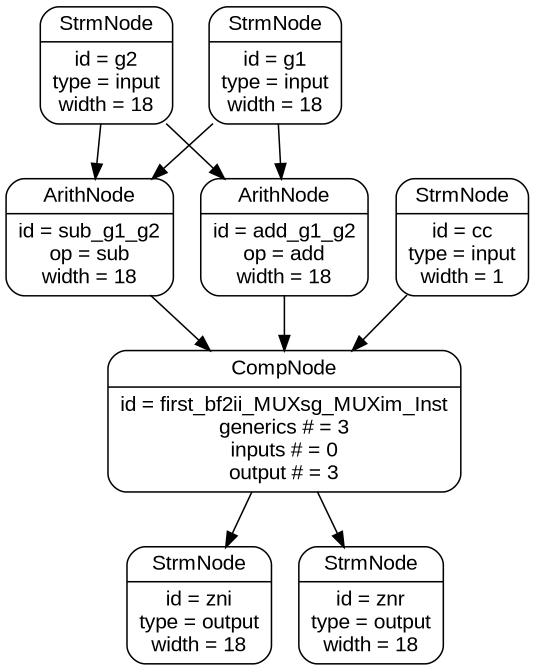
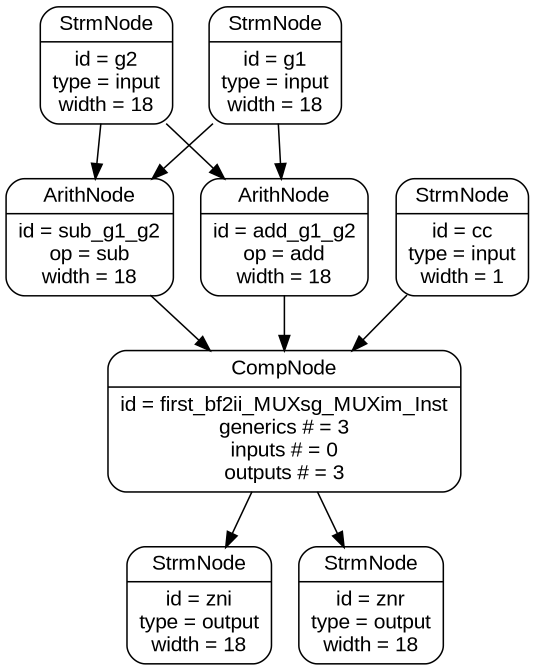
node "CompNode": text "output # = 3" -> "outputs # = 3"
